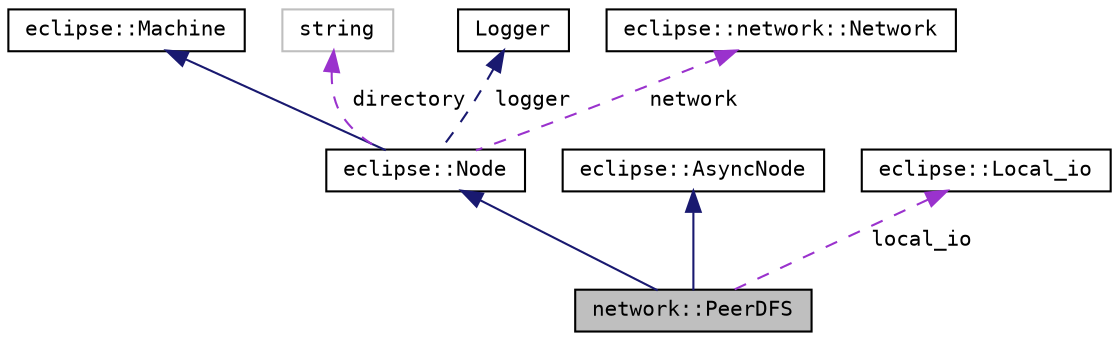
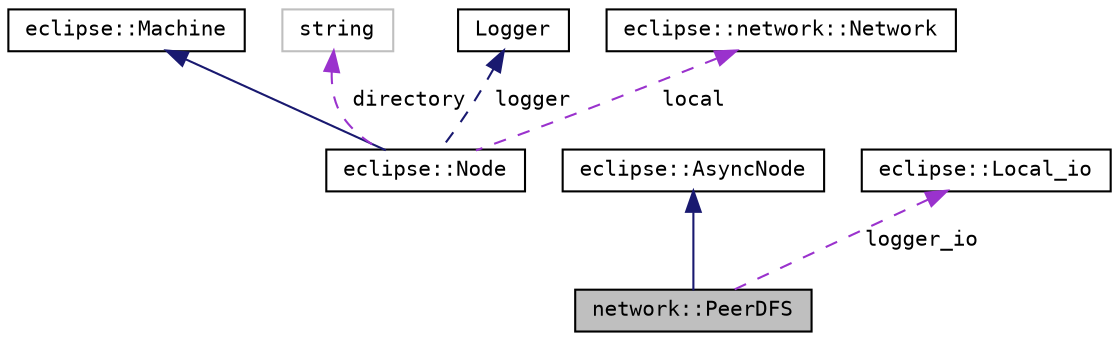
edge "eclipse::Node" -> "eclipse::network::Network": label " network" -> " local"
edge "network::PeerDFS" -> "eclipse::Local_io": label " local_io" -> " logger_io"
edge "network::PeerDFS" -> "eclipse::Node": removed
